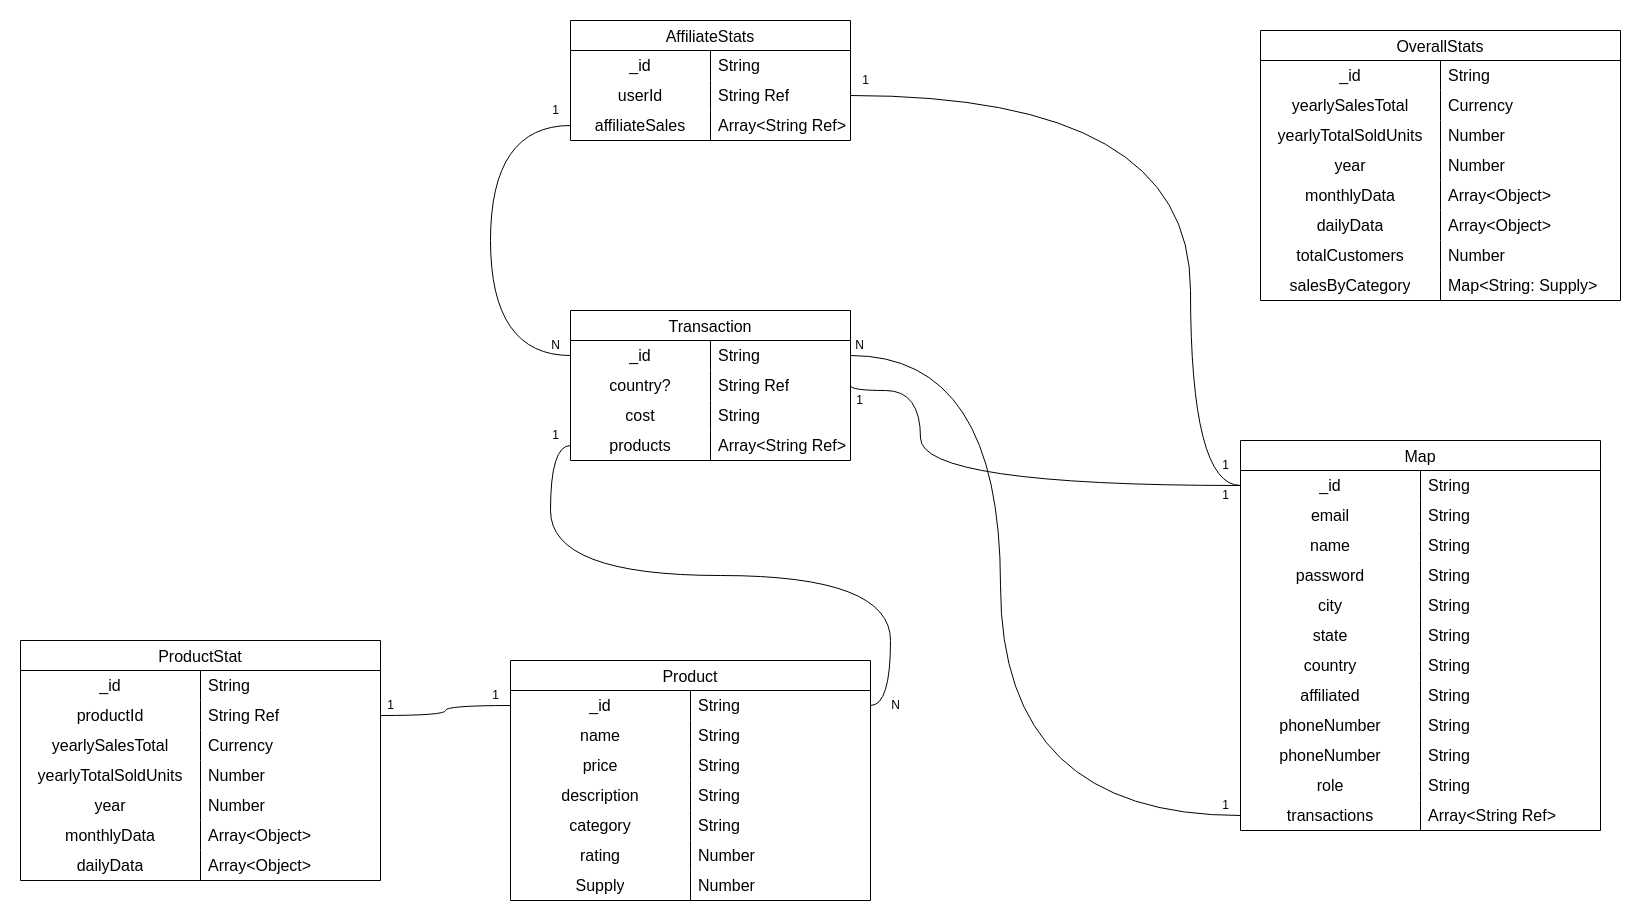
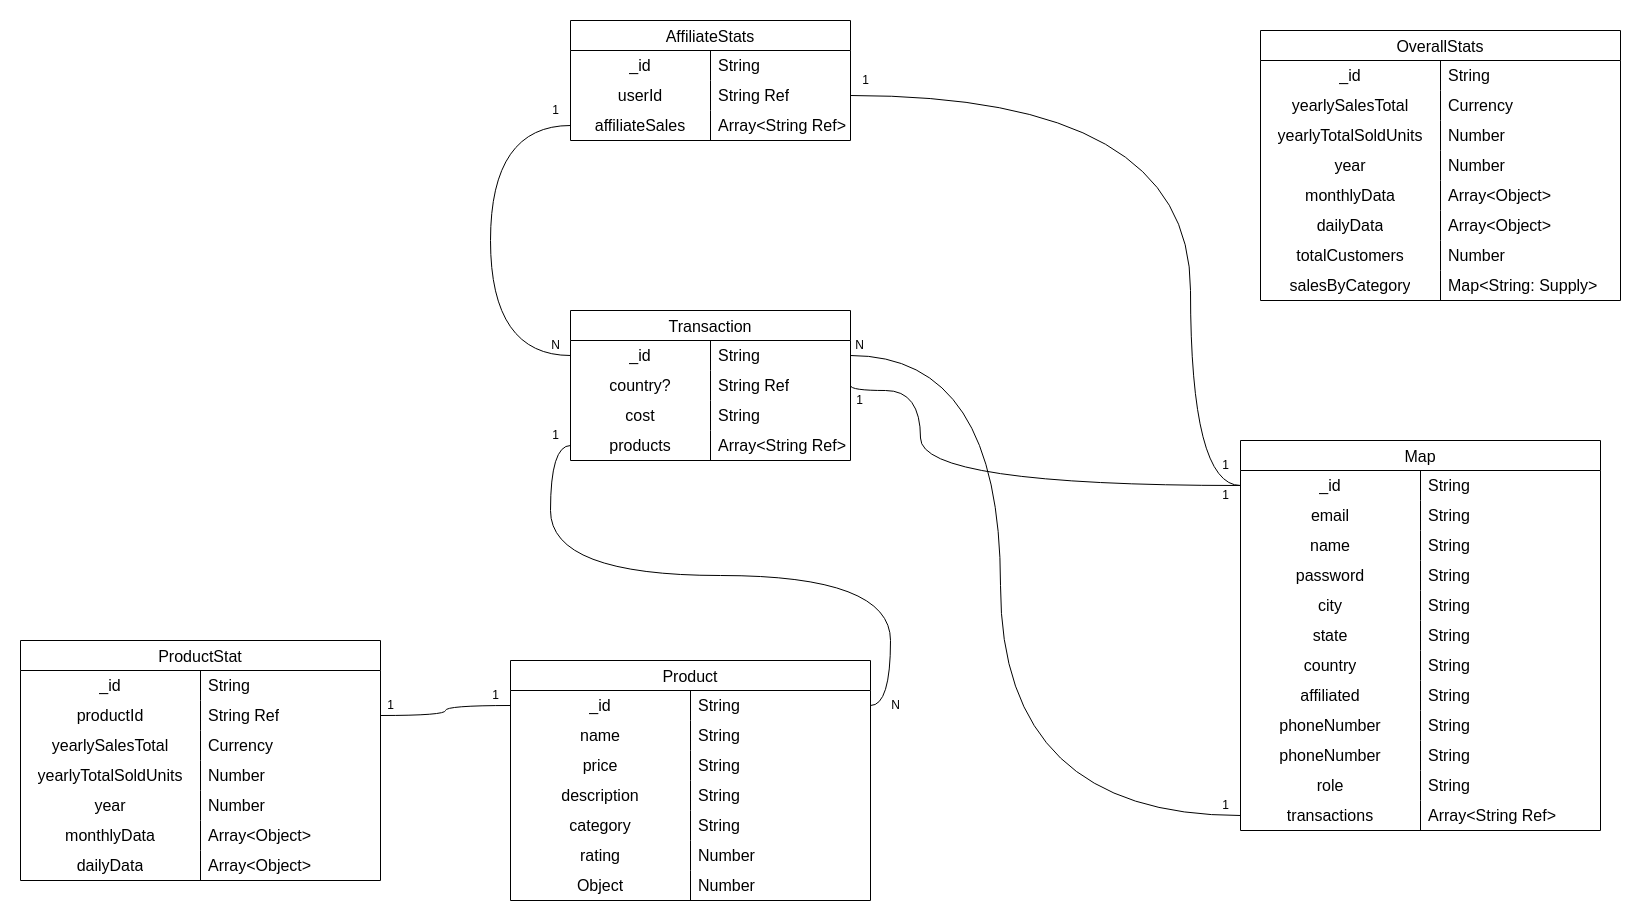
node "Supply": label "Supply" -> "Object"
